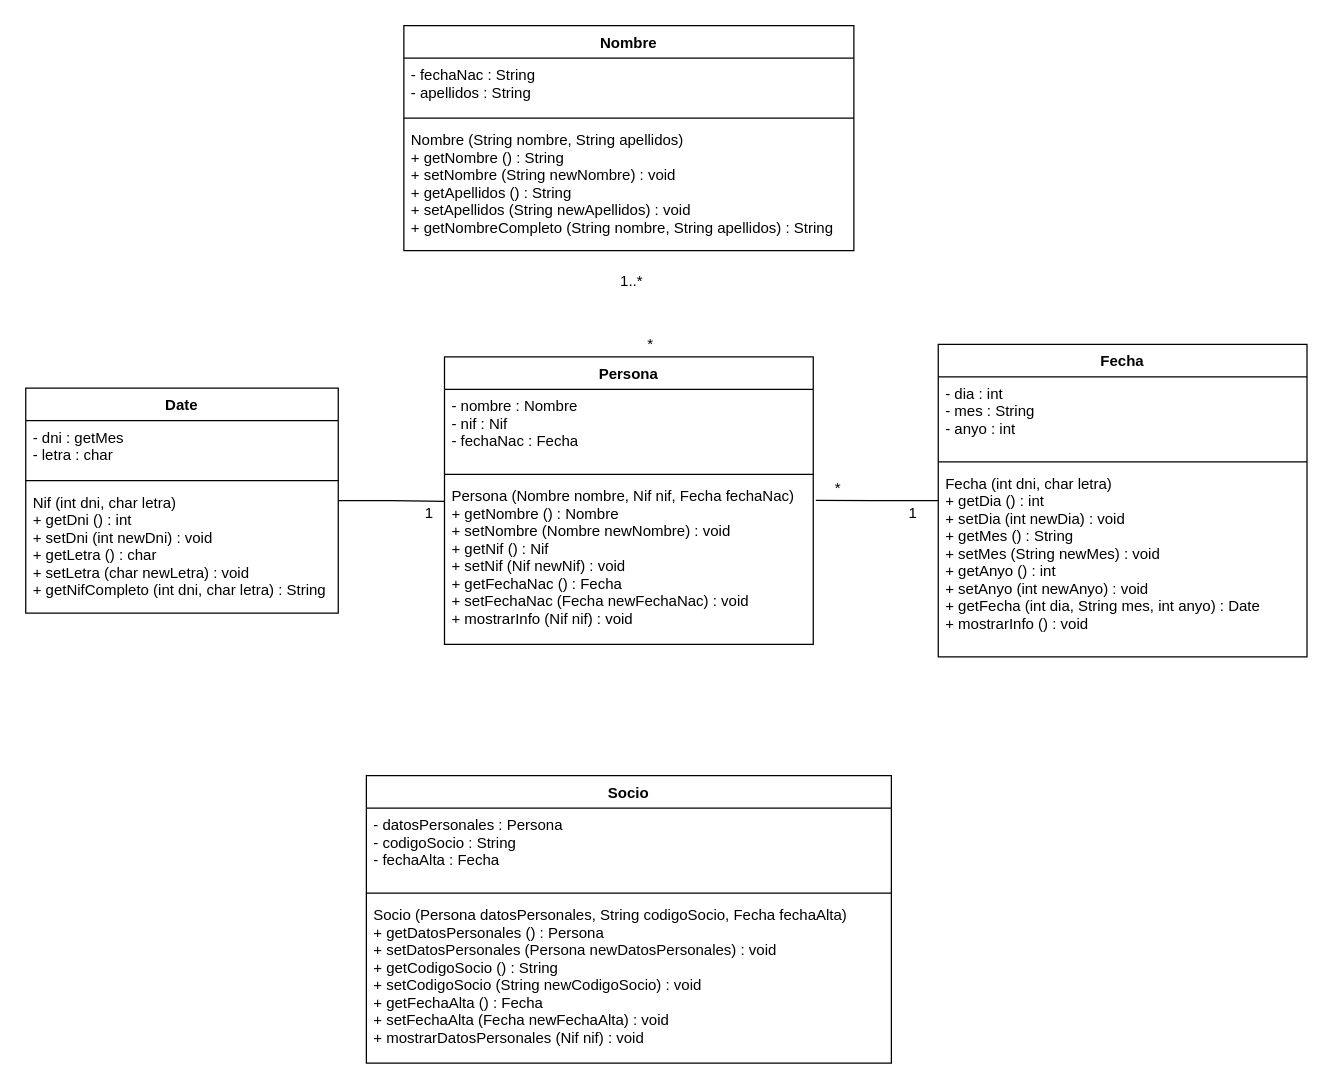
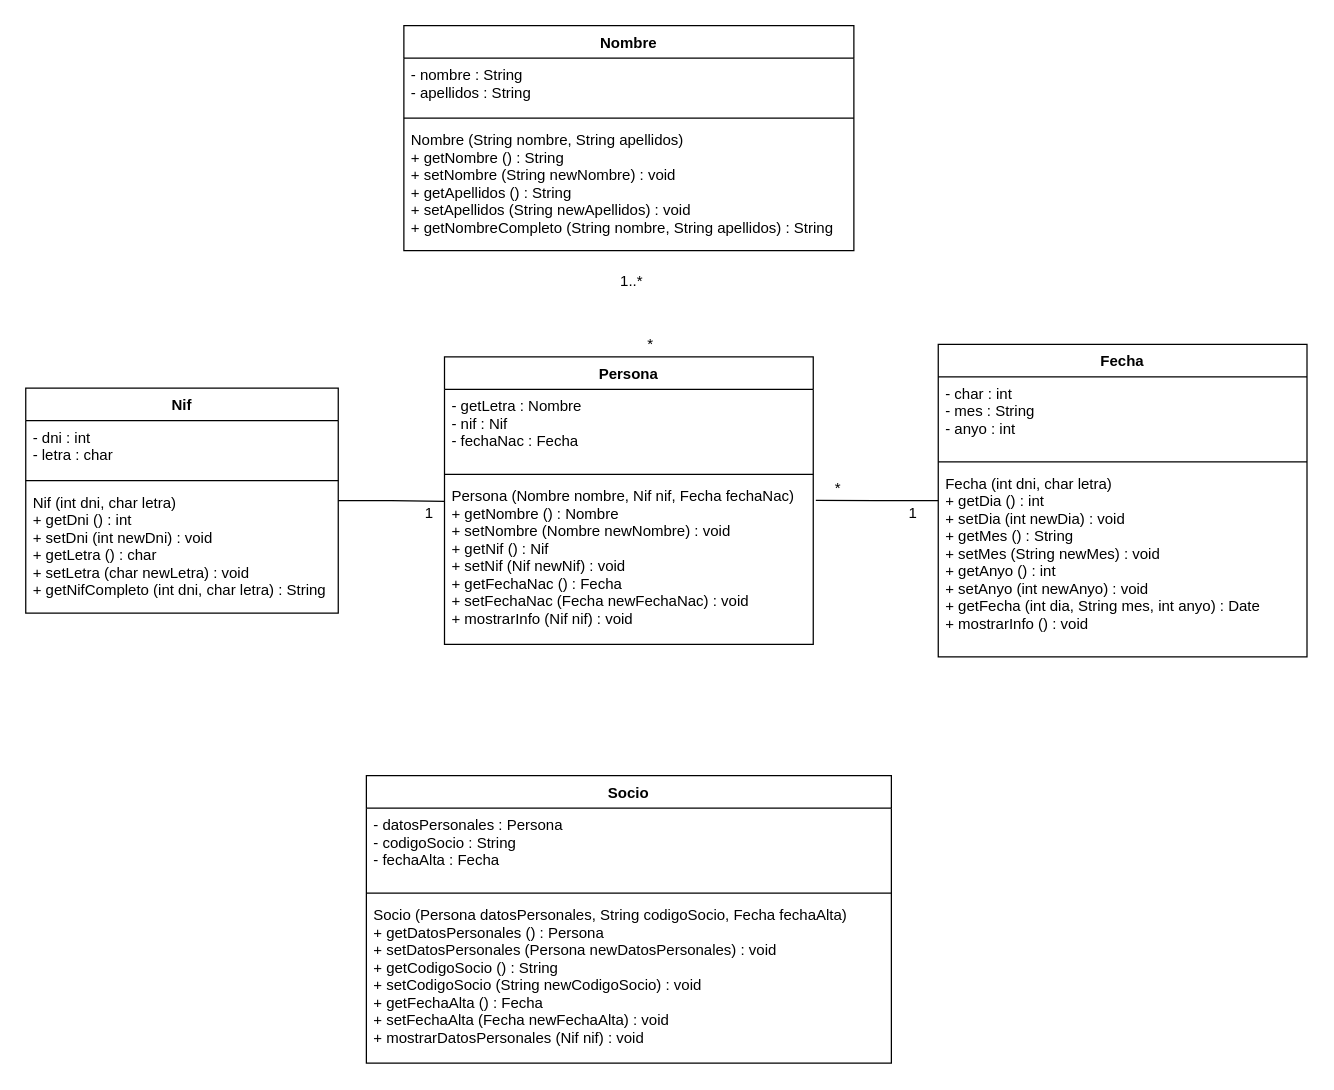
node "- fechaNac : String - apellidos : String": label "- fechaNac : String - apellidos : String" -> "- nombre : String - apellidos : String"
node "- dia : int - mes : String - anyo : int": label "- dia : int - mes : String - anyo : int" -> "- char : int - mes : String - anyo : int"
node "Date": label "Date" -> "Nif"
node "- nombre : Nombre - nif : Nif - fechaNac : Fecha": label "- nombre : Nombre - nif : Nif - fechaNac : Fecha" -> "- getLetra : Nombre - nif : Nif - fechaNac : Fecha"
node "- dni : getMes - letra : char": label "- dni : getMes - letra : char" -> "- dni : int - letra : char"
